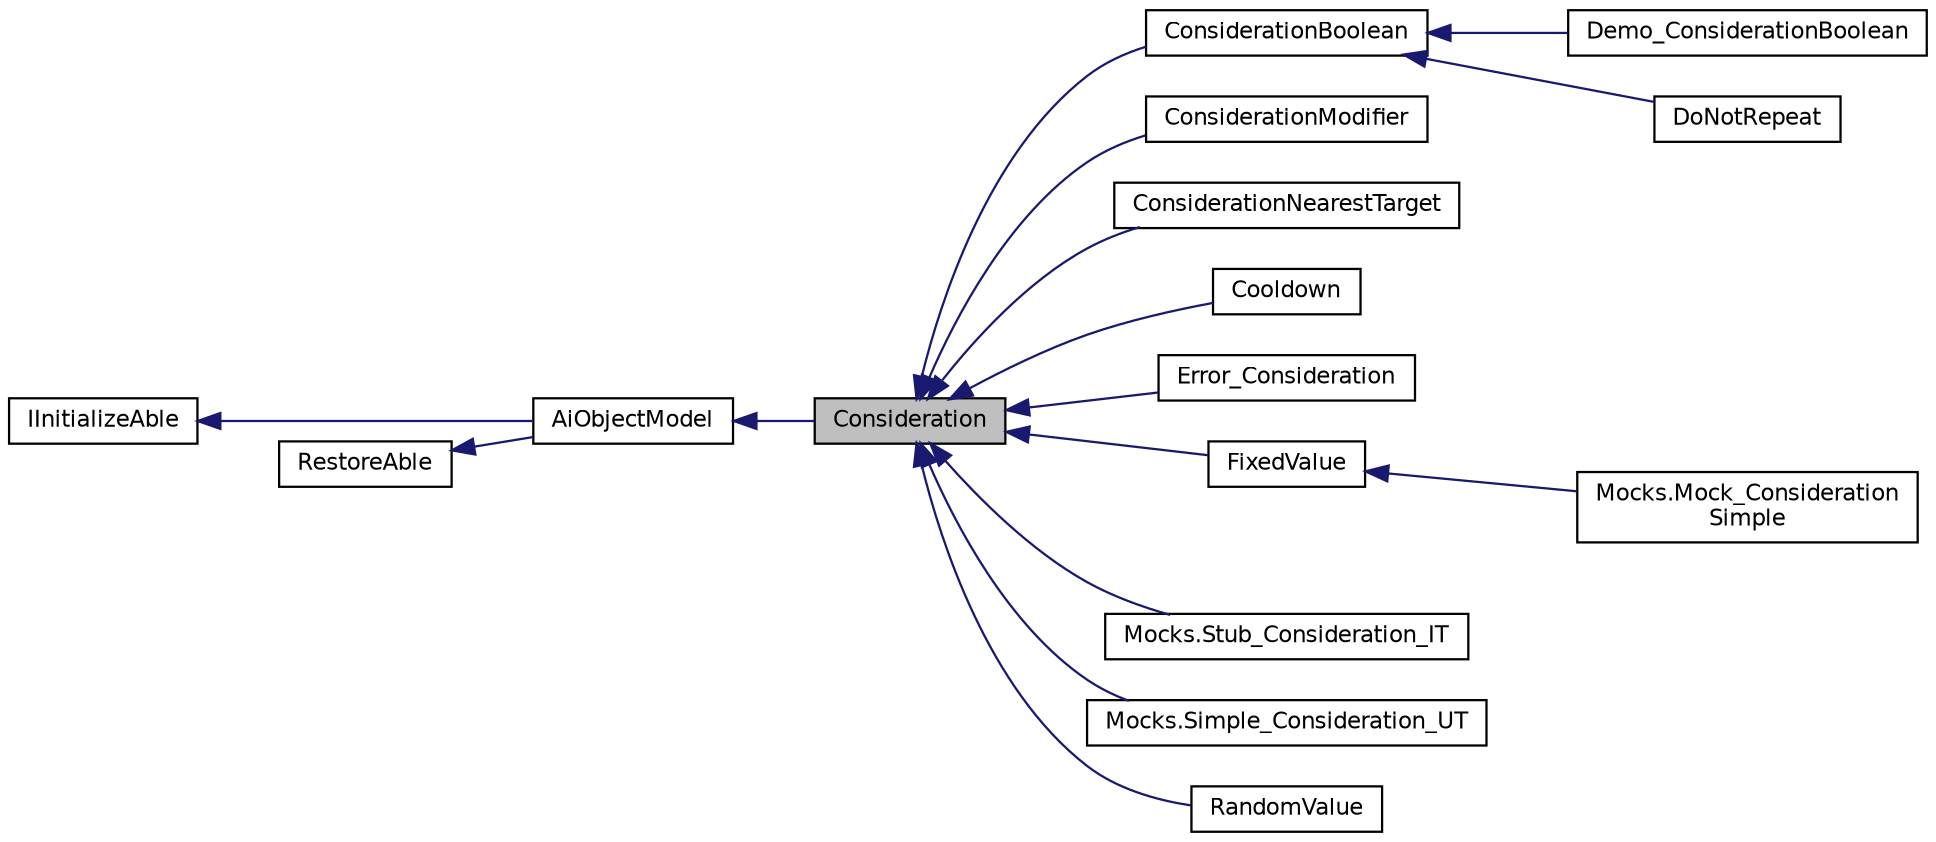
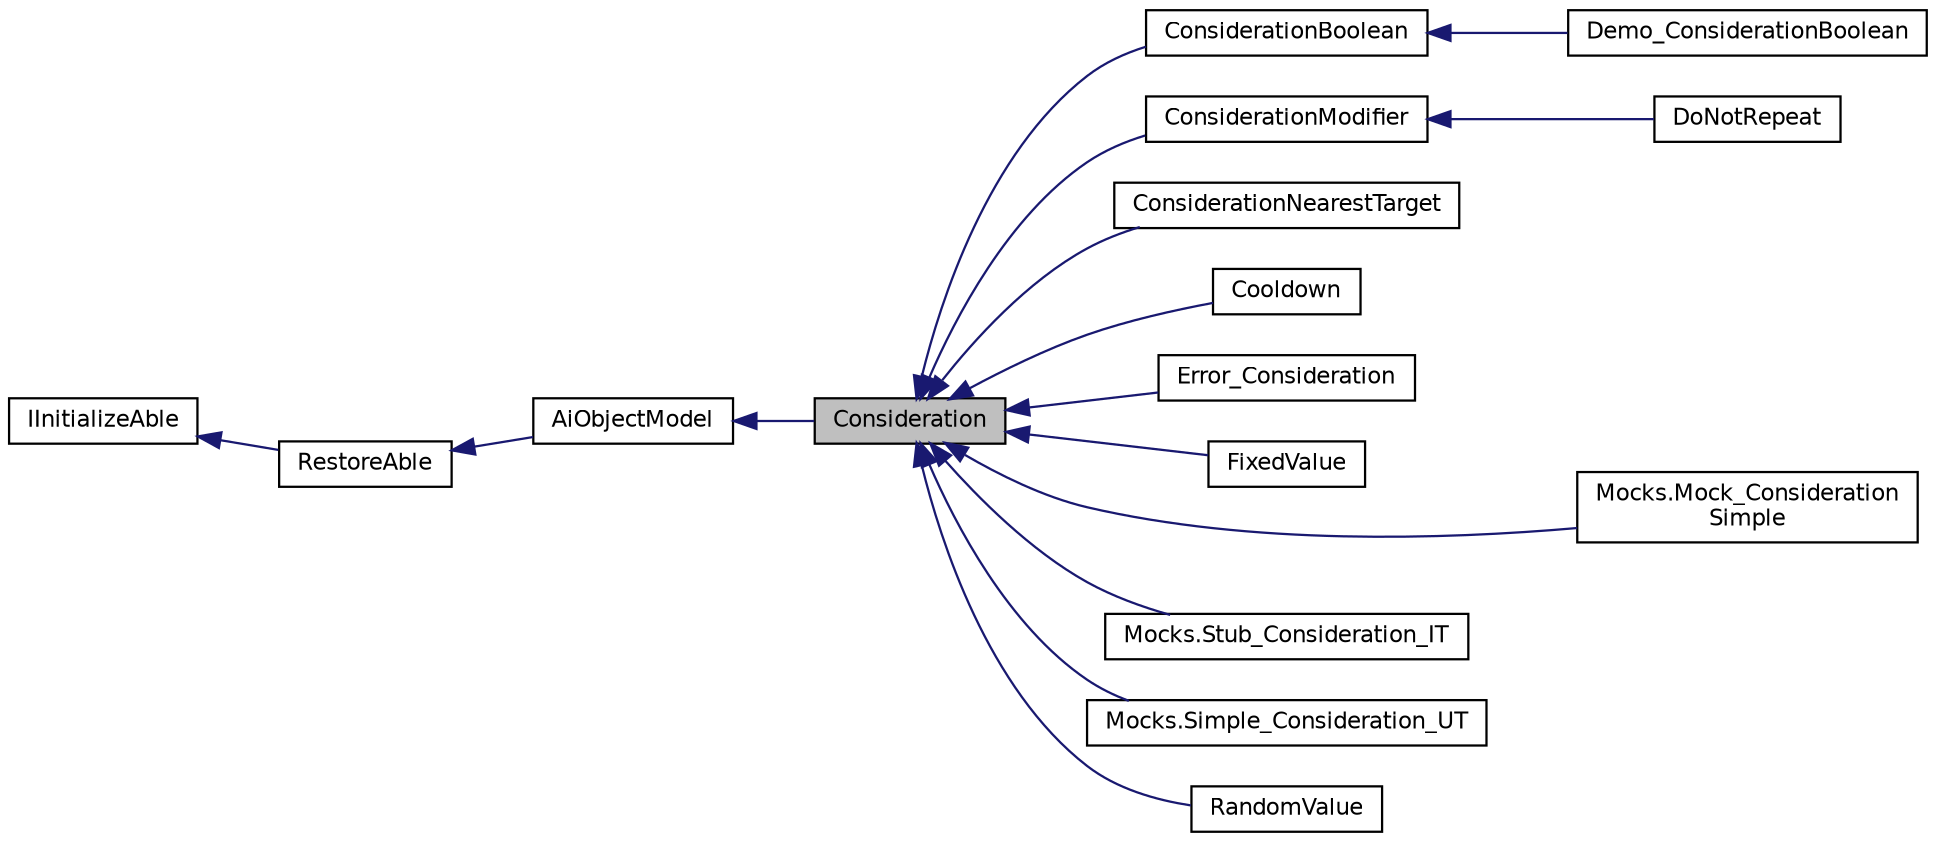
edge "DoNotRepeat" -> "ConsiderationBoolean": now "DoNotRepeat" -> "ConsiderationModifier"
edge "AiObjectModel" -> "IInitializeAble": now "RestoreAble" -> "IInitializeAble"
edge "Mocks.Mock_Consideration Simple" -> "FixedValue": now "Mocks.Mock_Consideration Simple" -> "Consideration"
